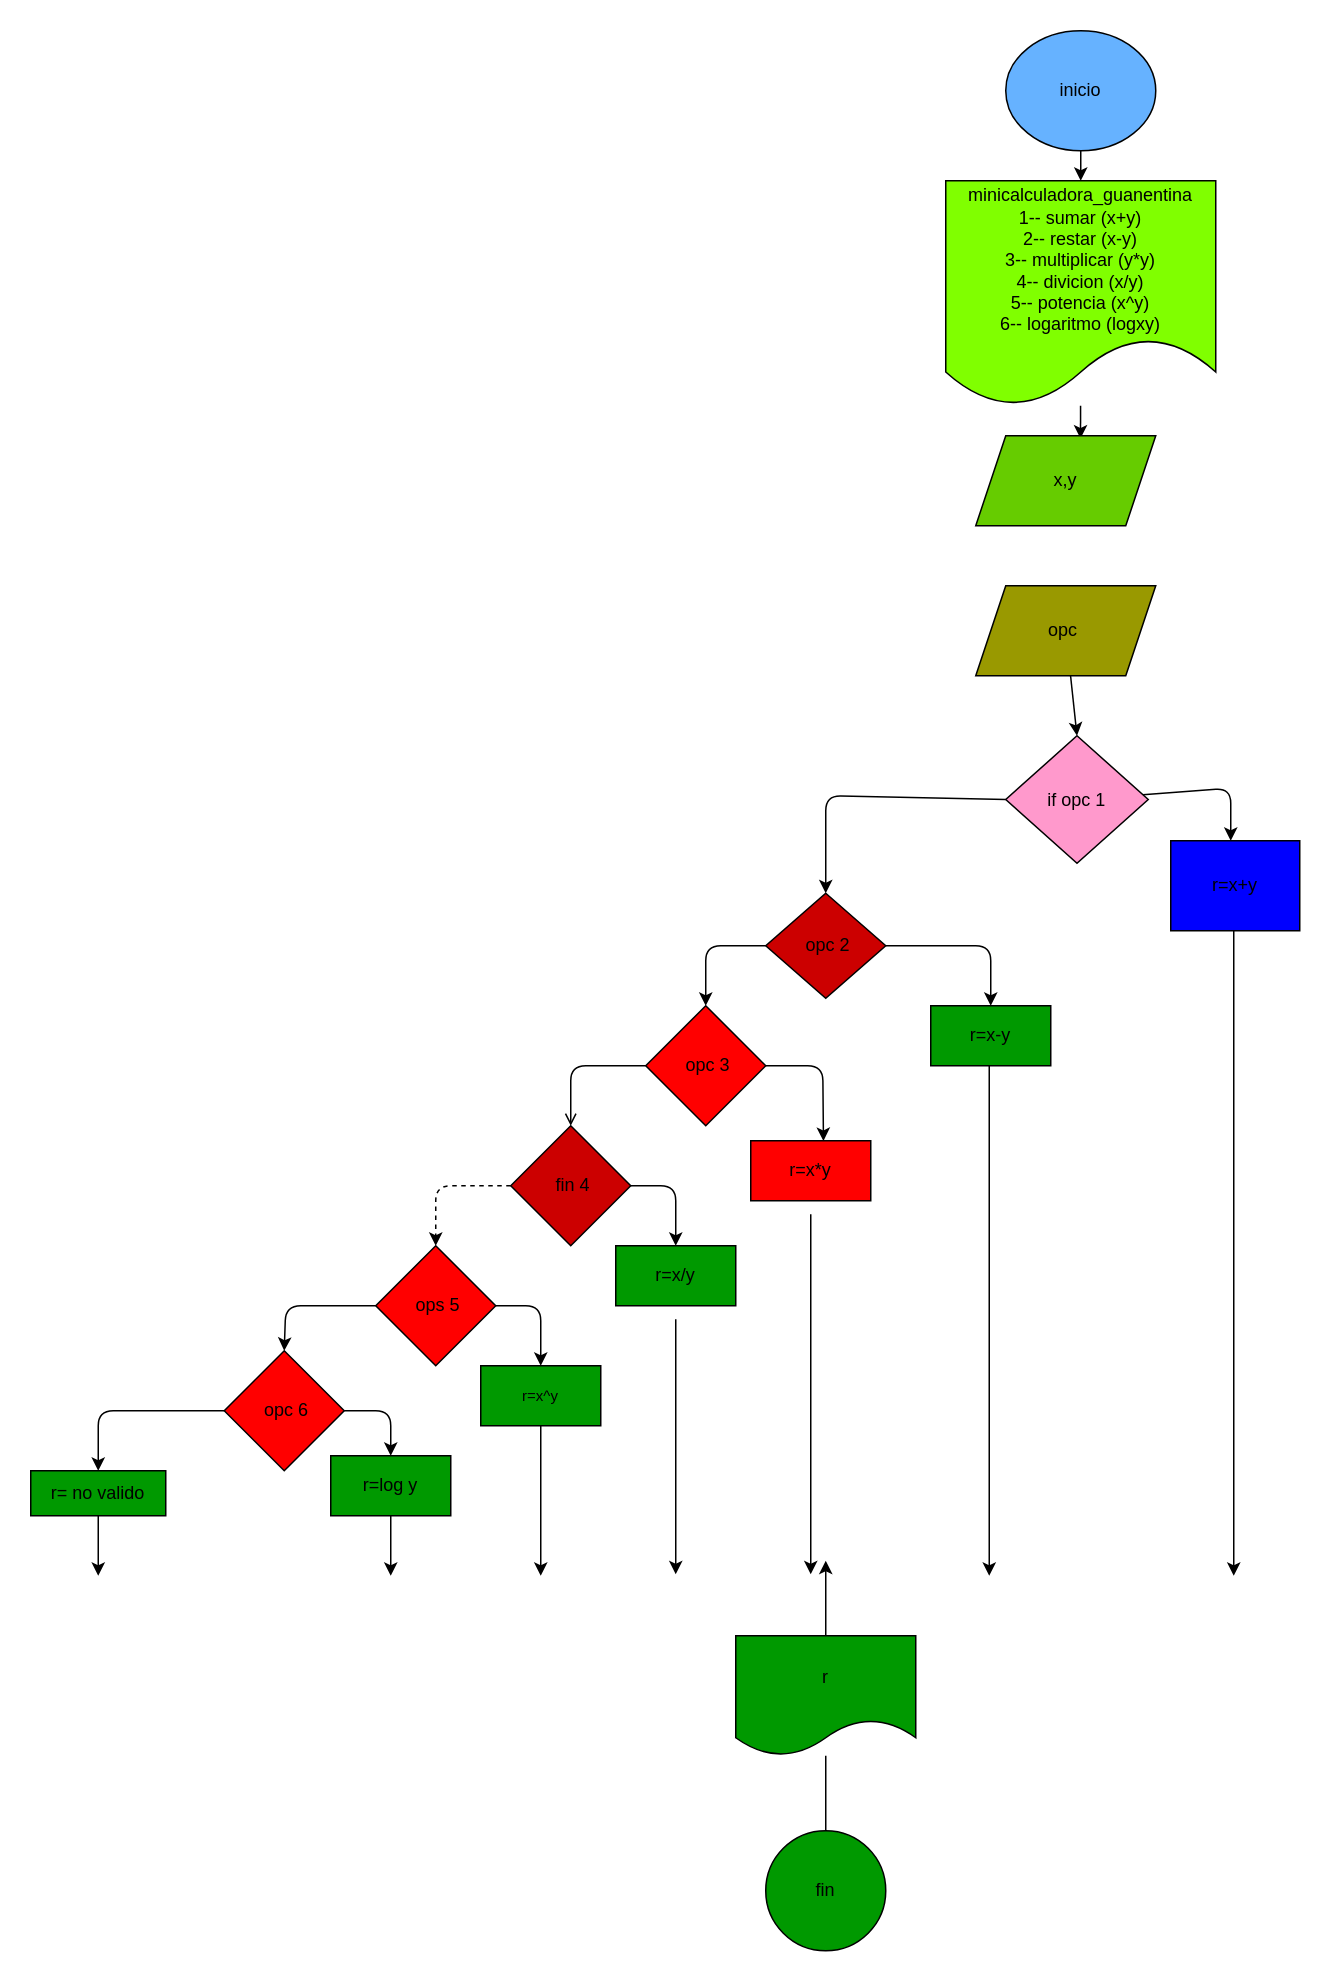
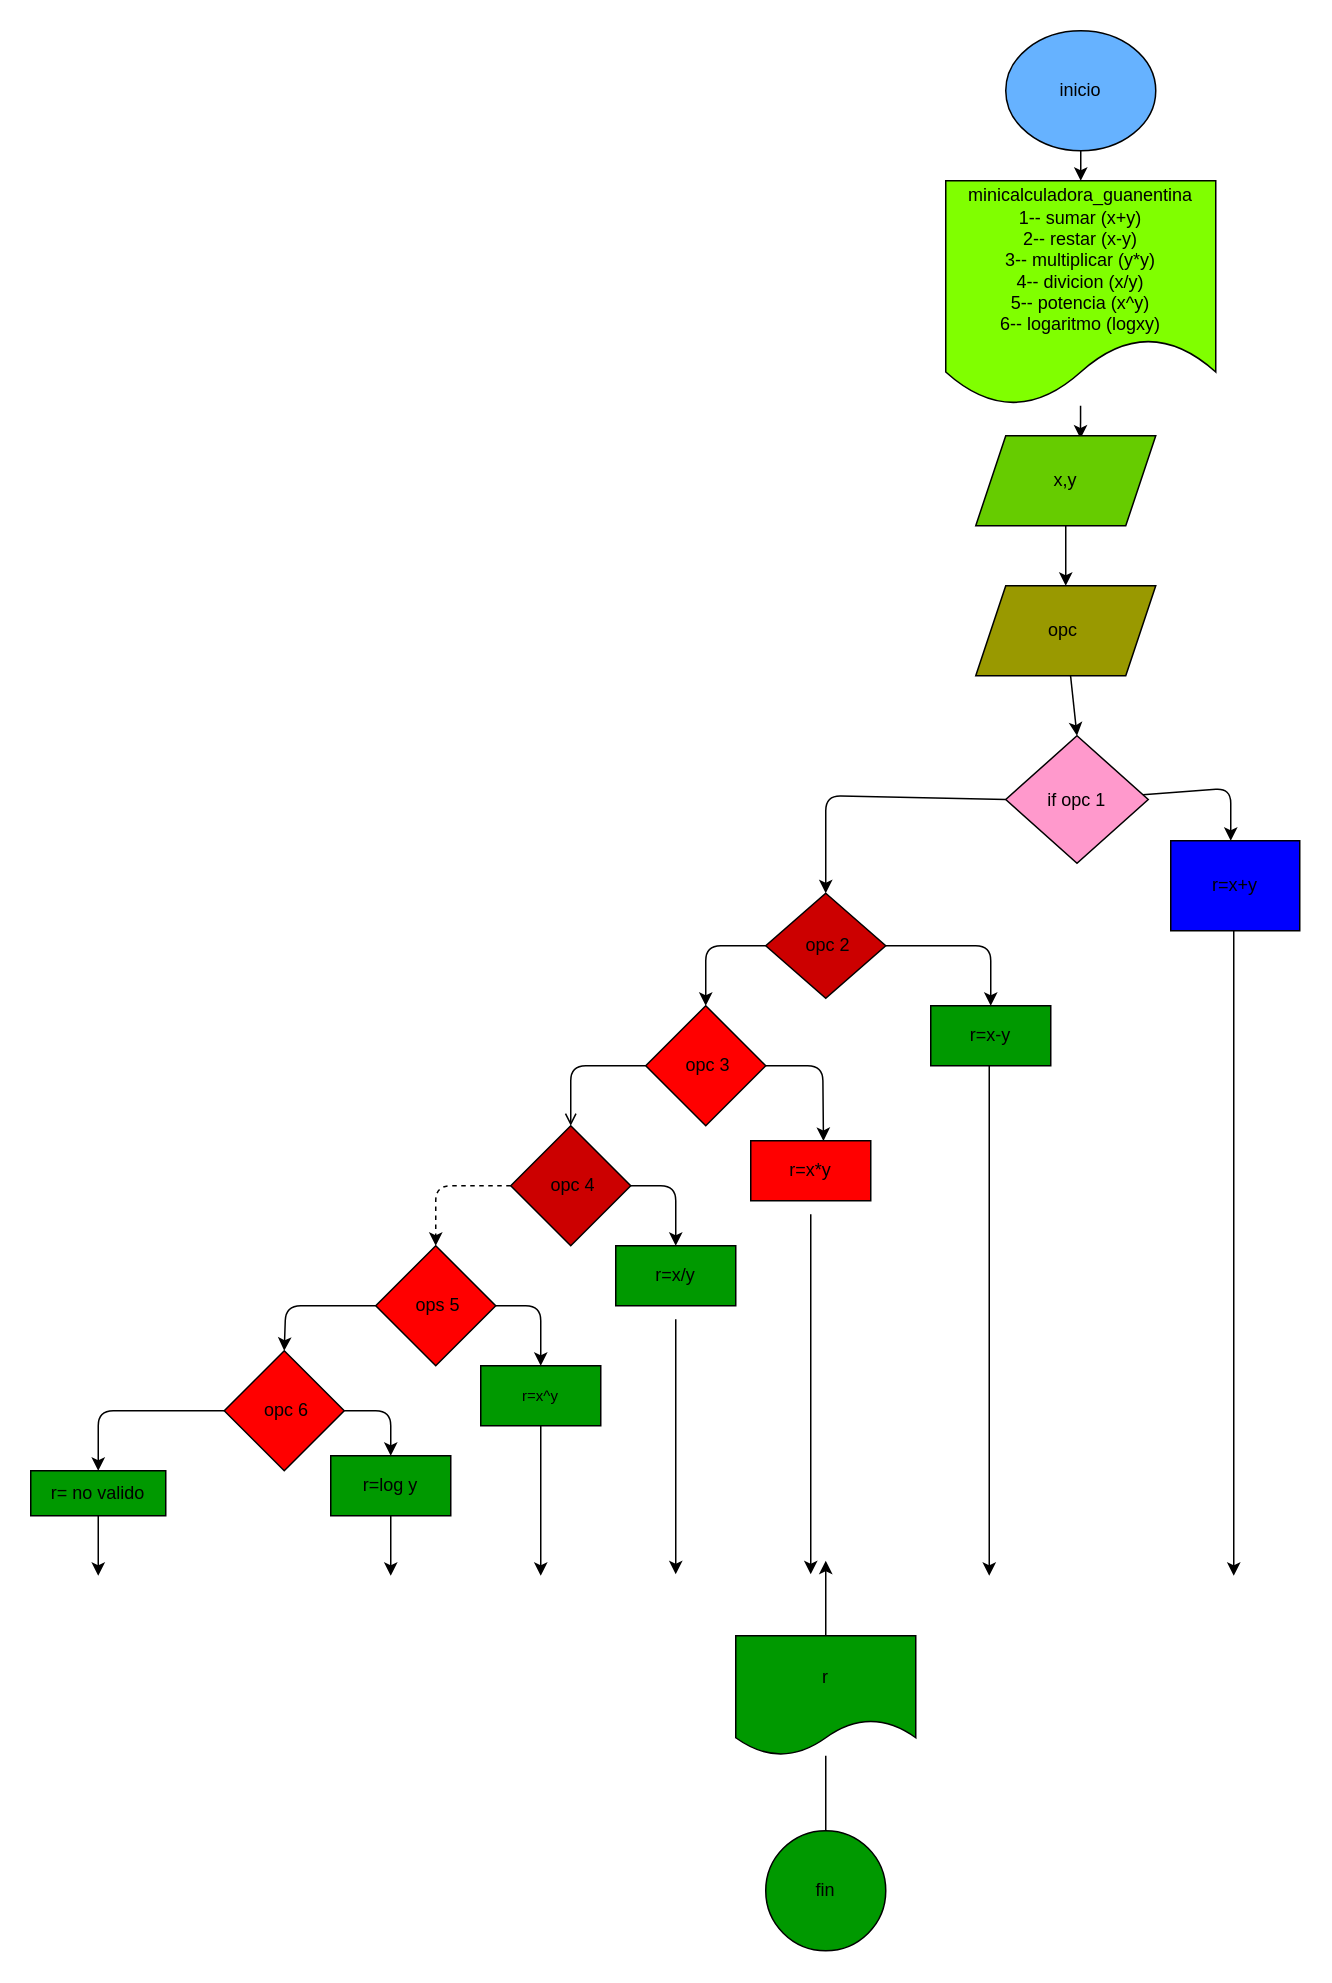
edge "x,y" -> "opc": added
node "fin 4": label "fin 4" -> "opc 4"
